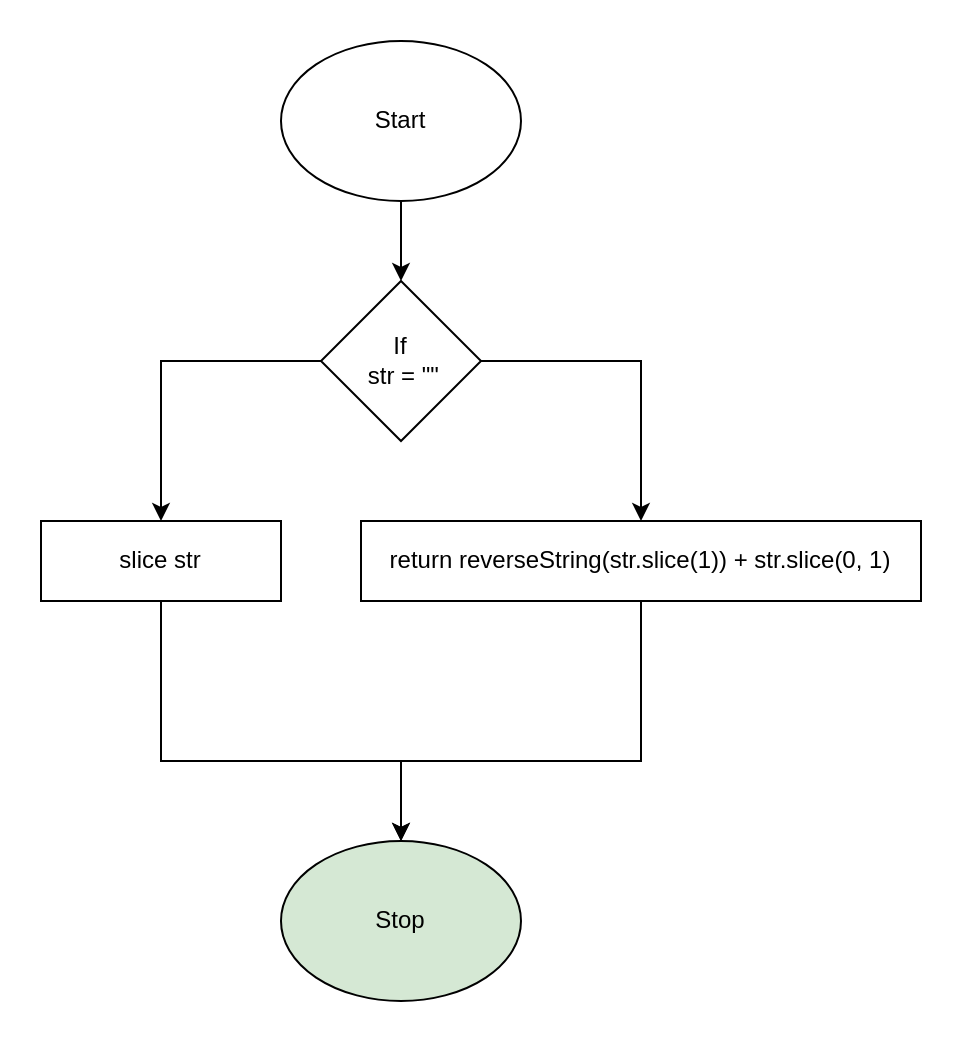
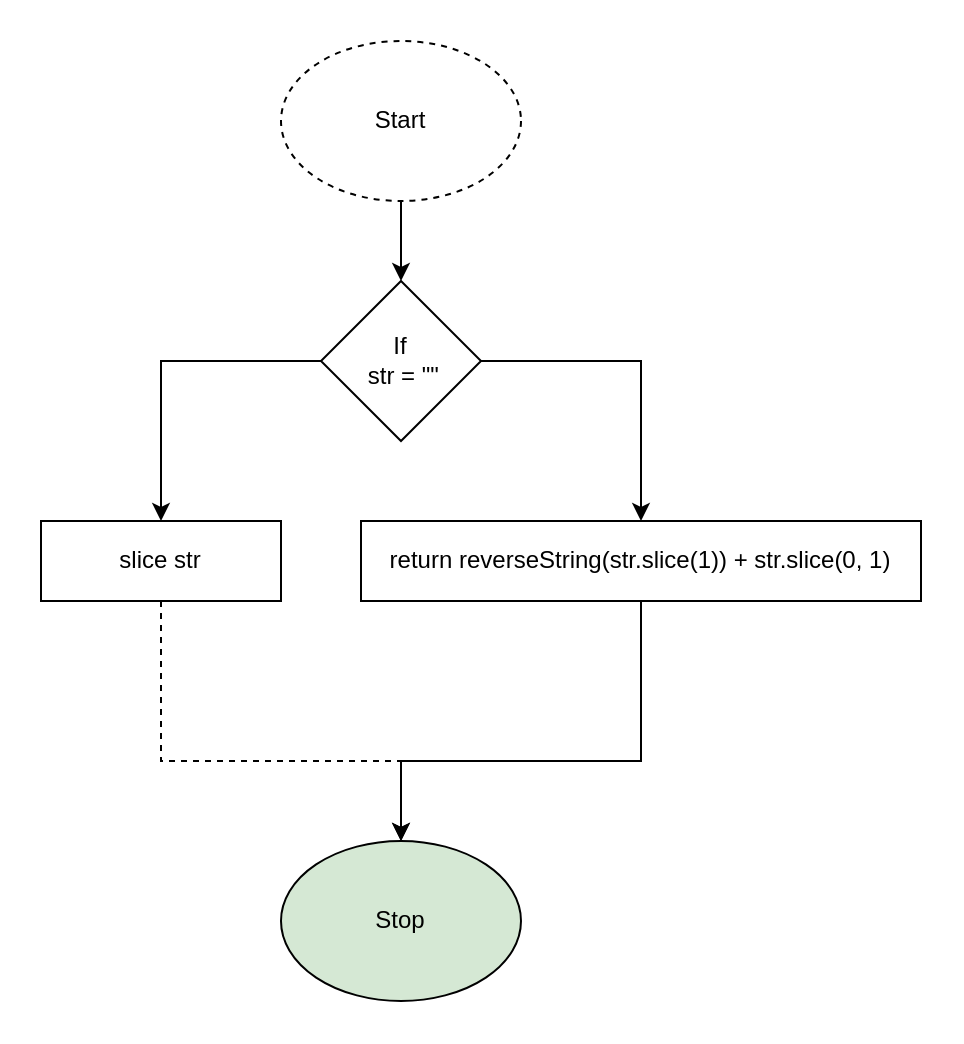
node "Start": style solid -> dashed
edge "slice str" -> "Stop": style solid -> dashed
